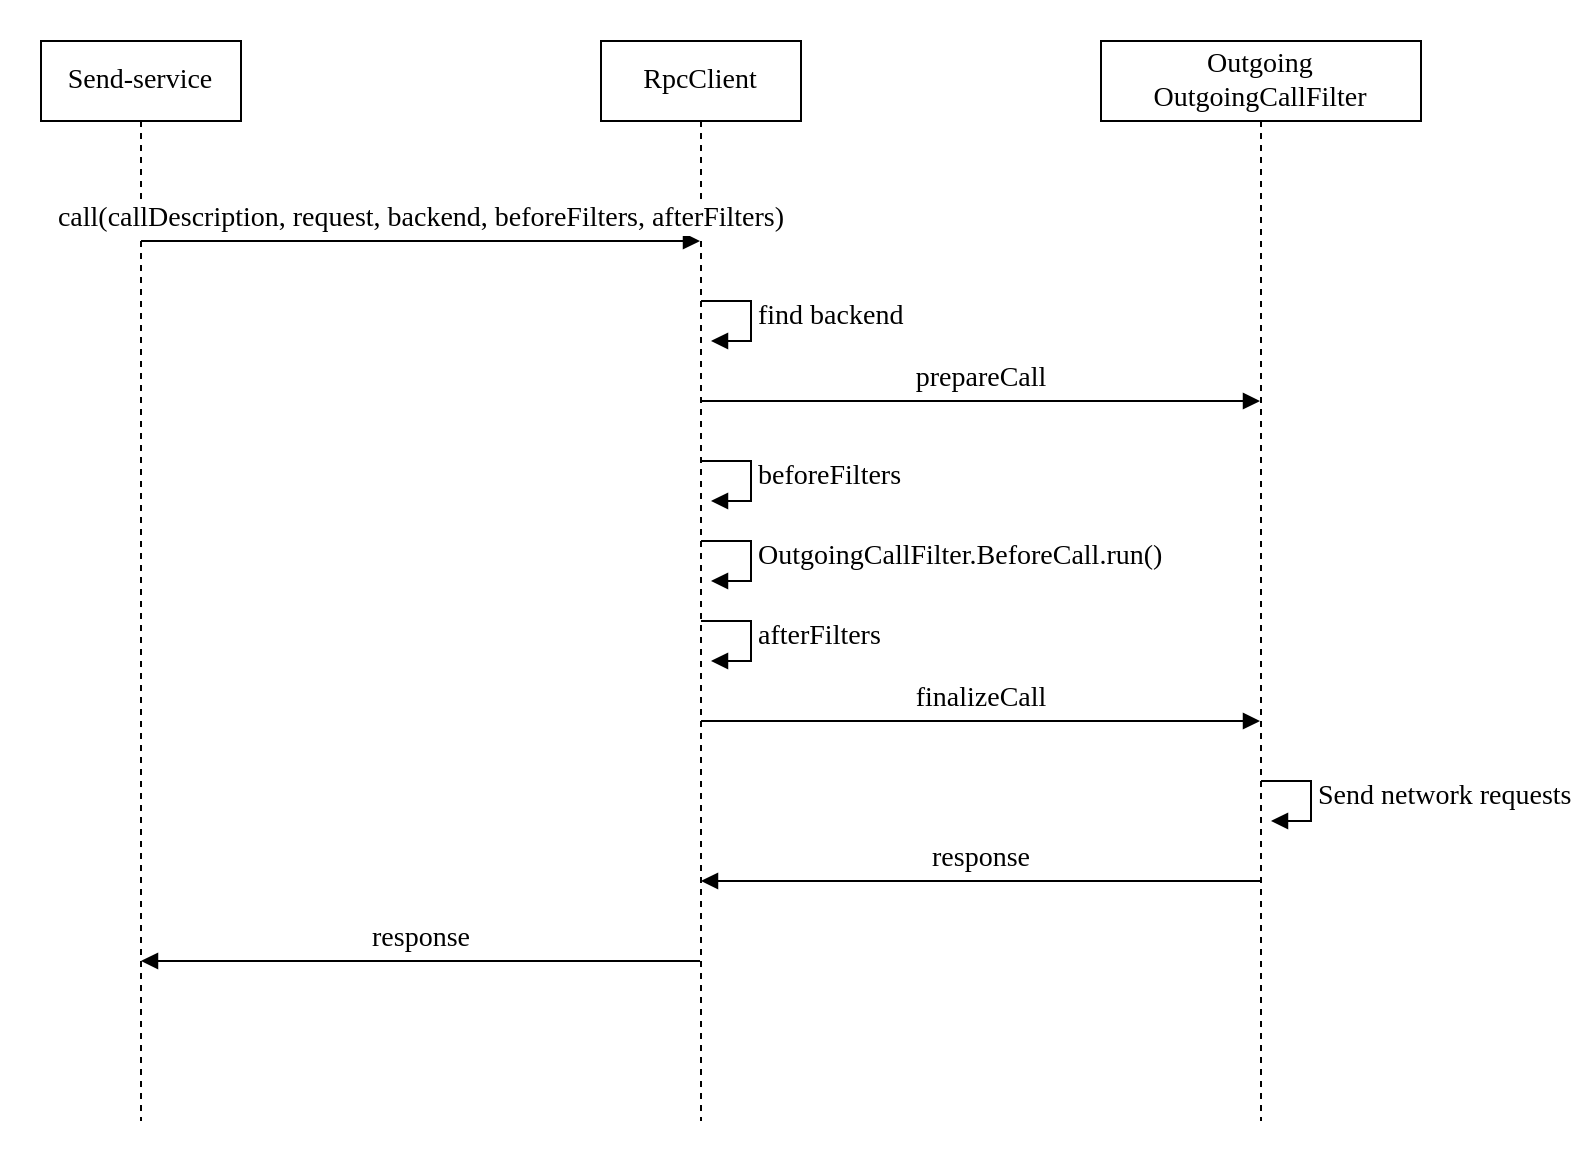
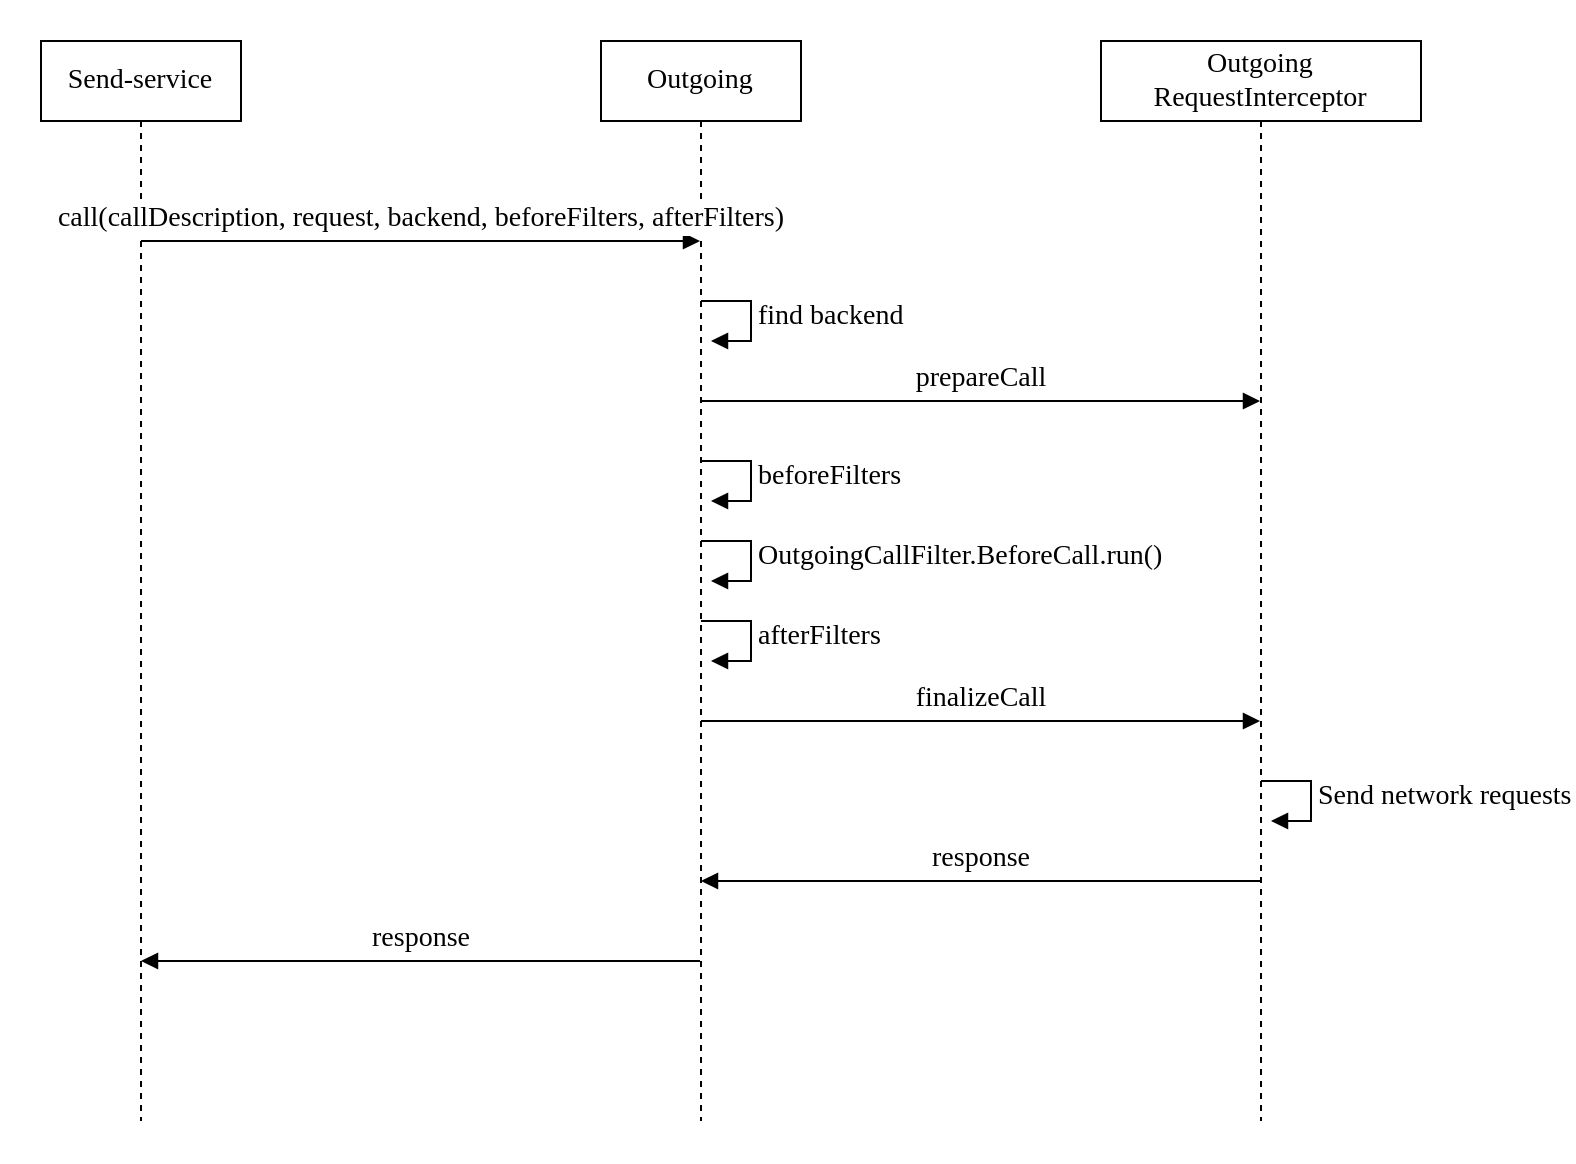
node "RpcClient": label "RpcClient" -> "Outgoing"
node "Outgoing OutgoingCallFilter": label "Outgoing OutgoingCallFilter" -> "Outgoing RequestInterceptor"
